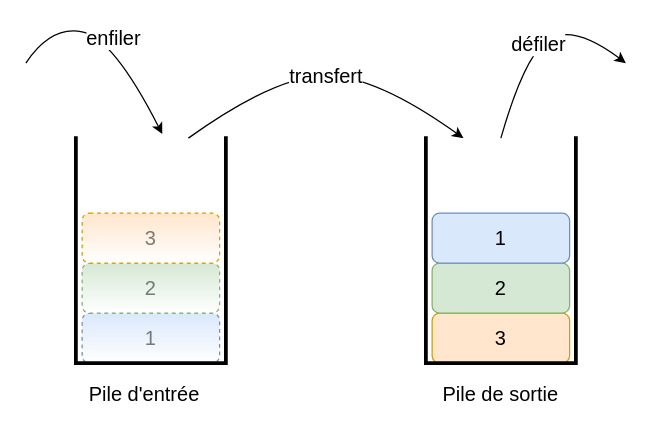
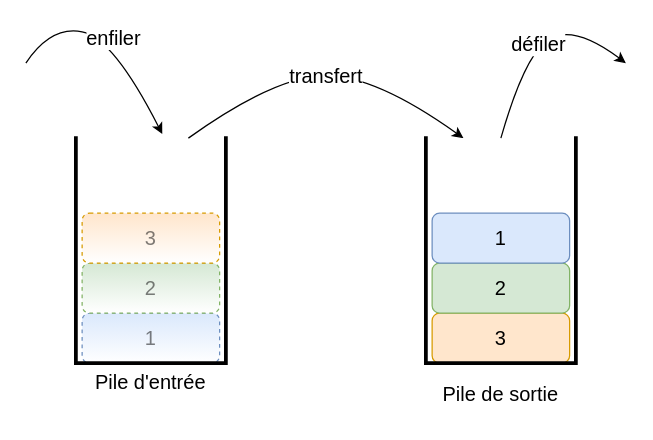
node "Pile d'entrée": moved (144, 394) -> (151, 382)
